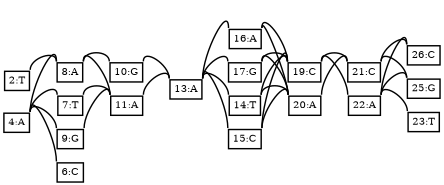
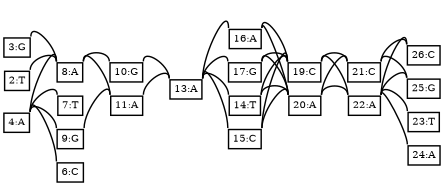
node "3:G": added
edge "7:T" -- "11:A": removed
edge "20:A" -- "22:A": added
node "24:A": added
